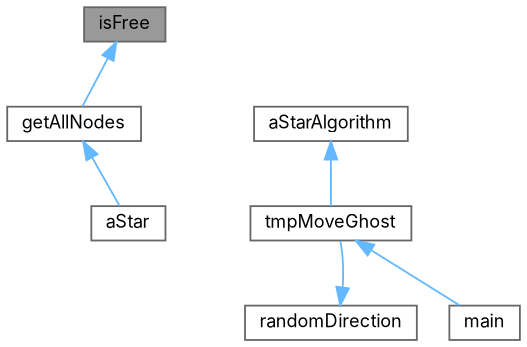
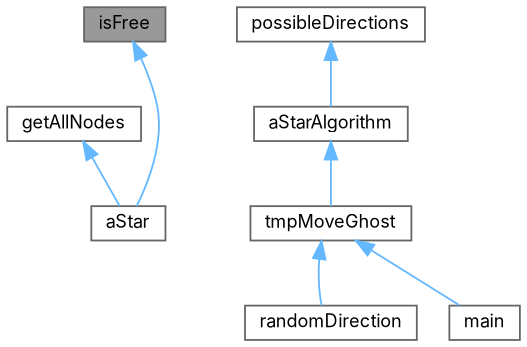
node "possibleDirections": added
edge "getAllNodes" -> "isFree": now "aStar" -> "isFree"
edge "tmpMoveGhost" -> "randomDirection": reversed
